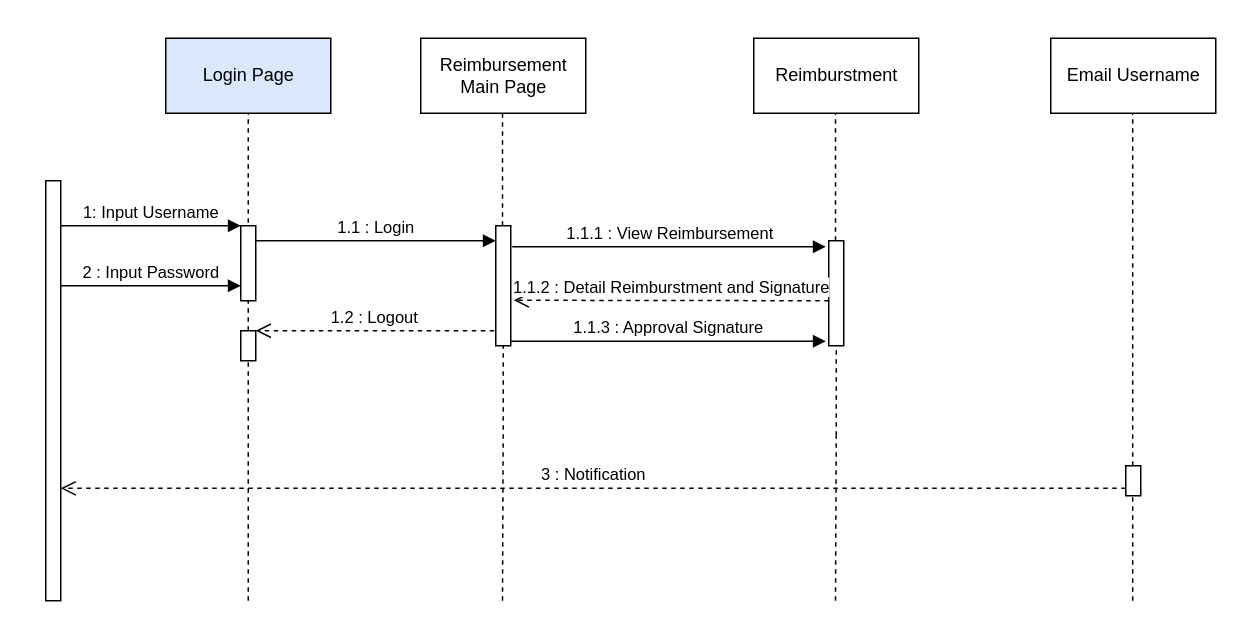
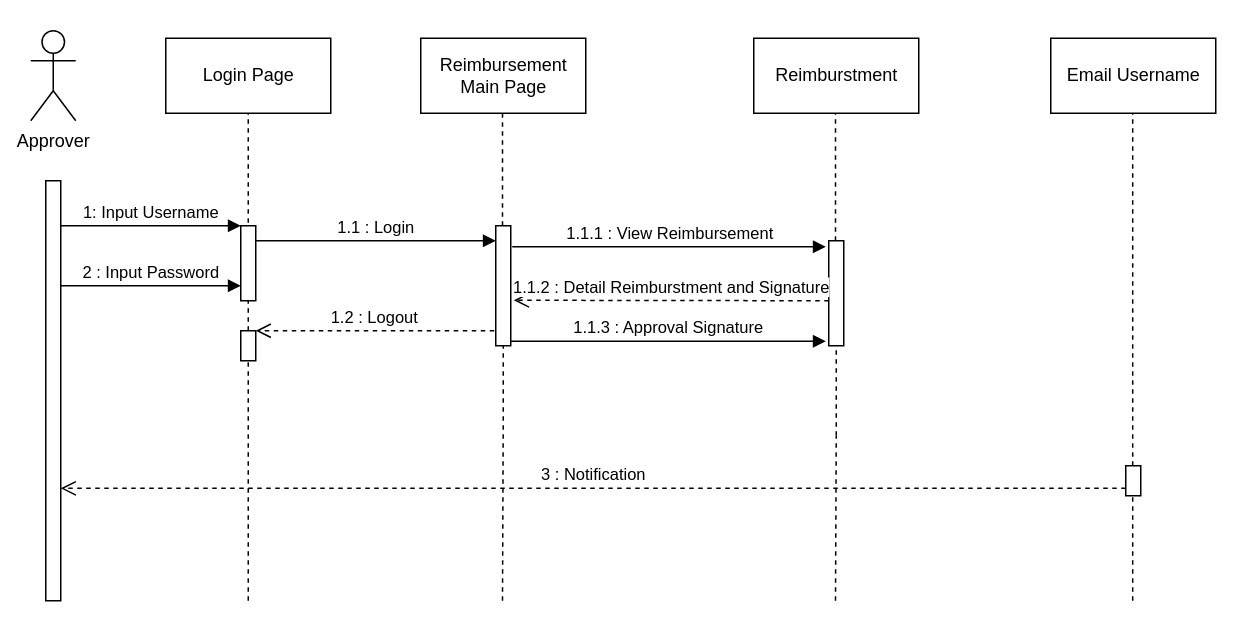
node "Approver": added
node "Login Page": fillcolor #dae8fc -> #ffffff
